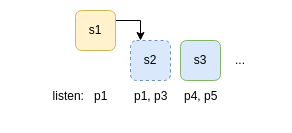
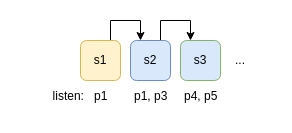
edge "s2" -> "s3": added
node "s1": moved (96, 31) -> (101, 61)
node "s2": style dashed -> solid
